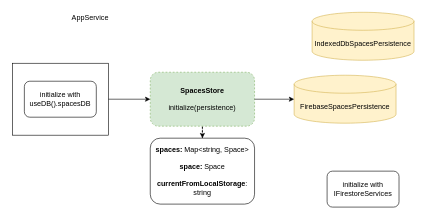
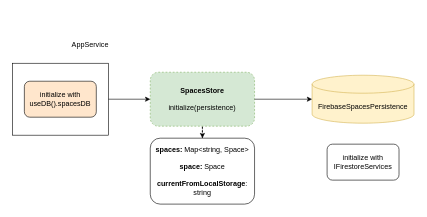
node "AppService": moved (90, 18) -> (90, 45)
node "IndexedDbSpacesPersistence": removed
node "initialize with useDB().spacesDB": fillcolor #ffffff -> #ffe6cc
node "FirebaseSpacesPersistence": moved (345, 99) -> (363, 99)
node "initialize with IFirestoreServices": moved (363, 189) -> (363, 162)
